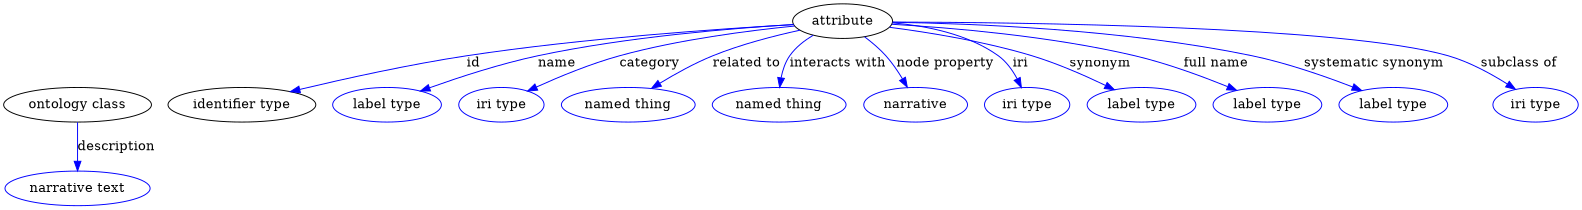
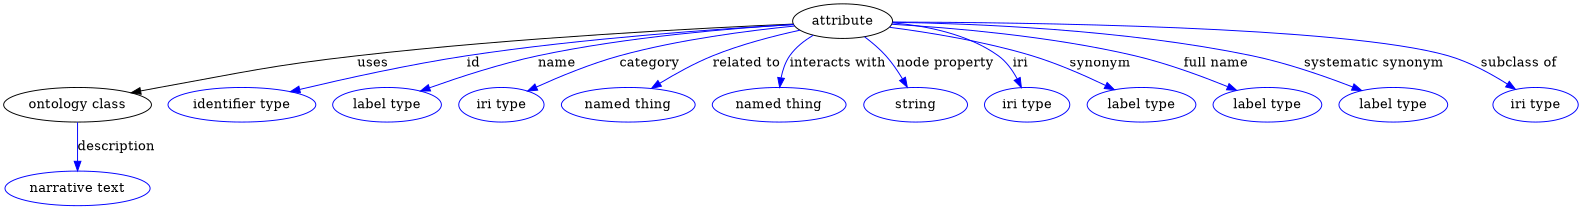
edge "attribute" -> "ontology class": added, label "uses"
node "identifier type": color black -> blue
node "narrative": label "narrative" -> "string"
